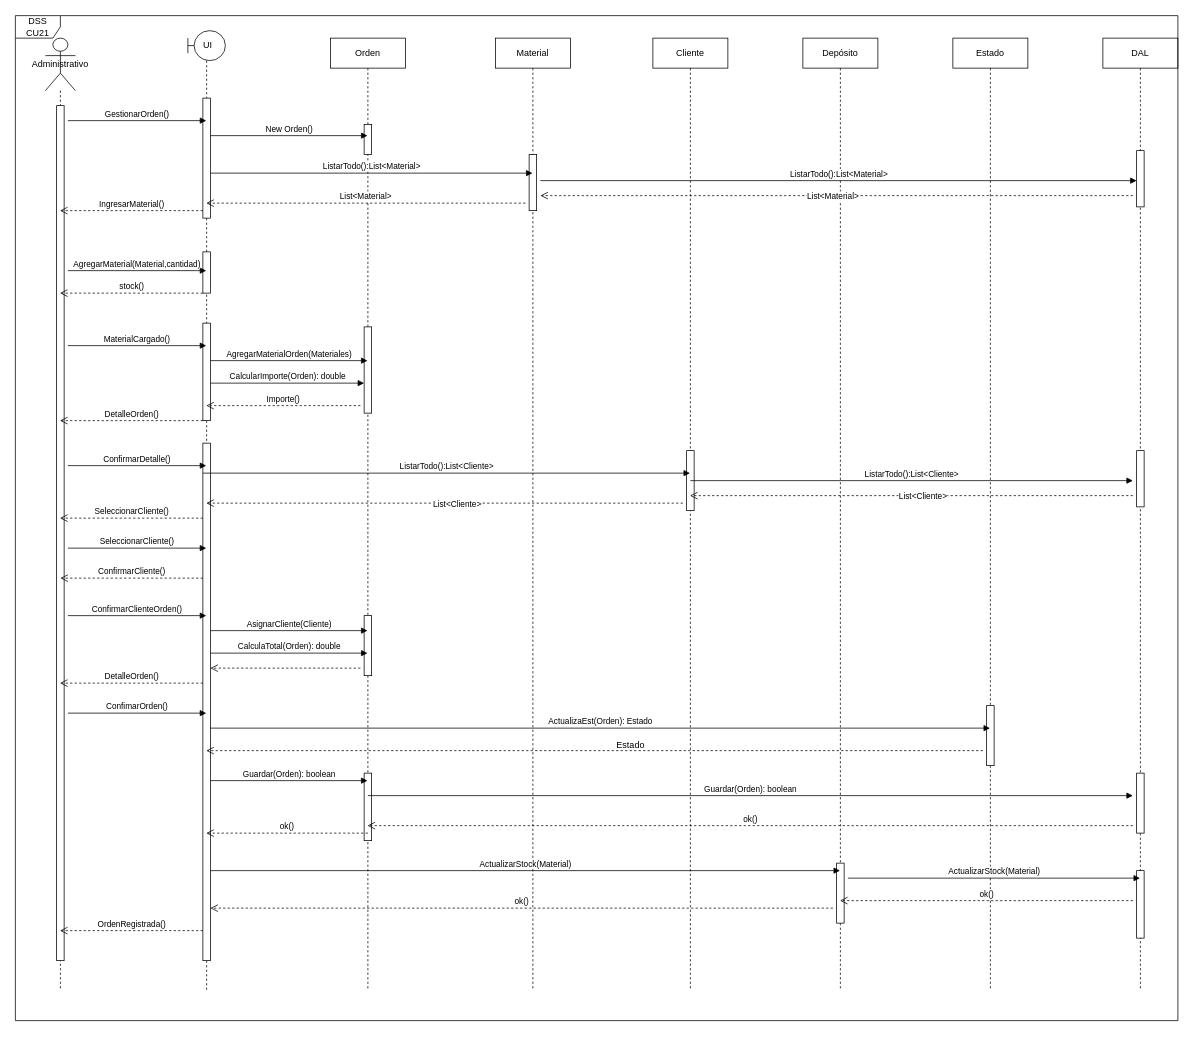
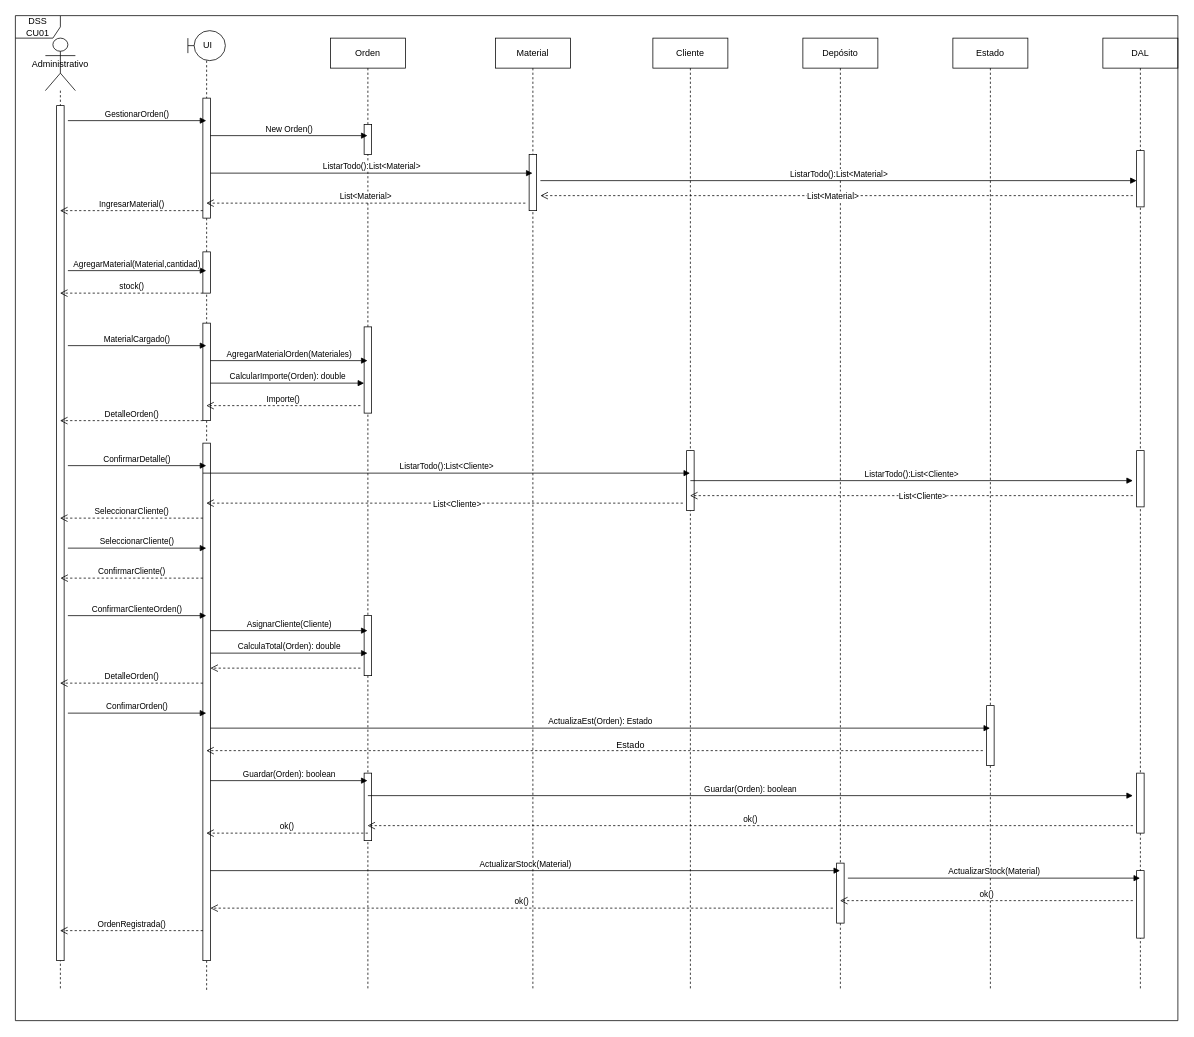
node "DSS CU21": label "DSS CU21" -> "DSS CU01"
